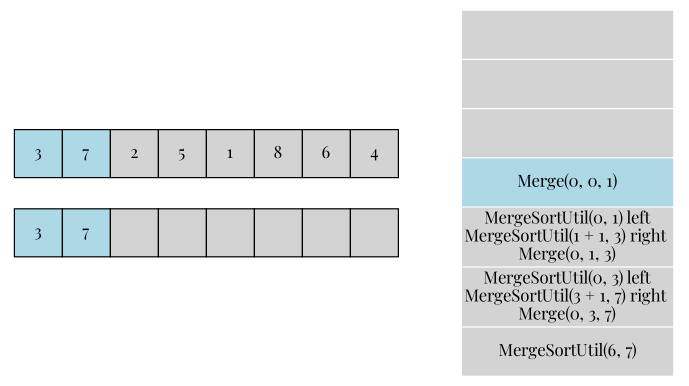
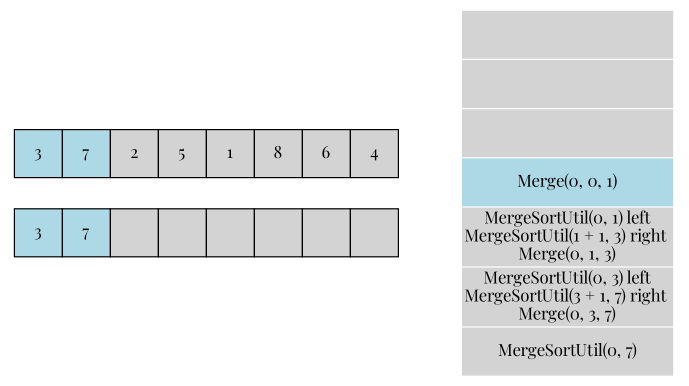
node "Merge(0, 0, 1)": text "MergeSortUtil(6, 7)" -> "MergeSortUtil(0, 7)"
